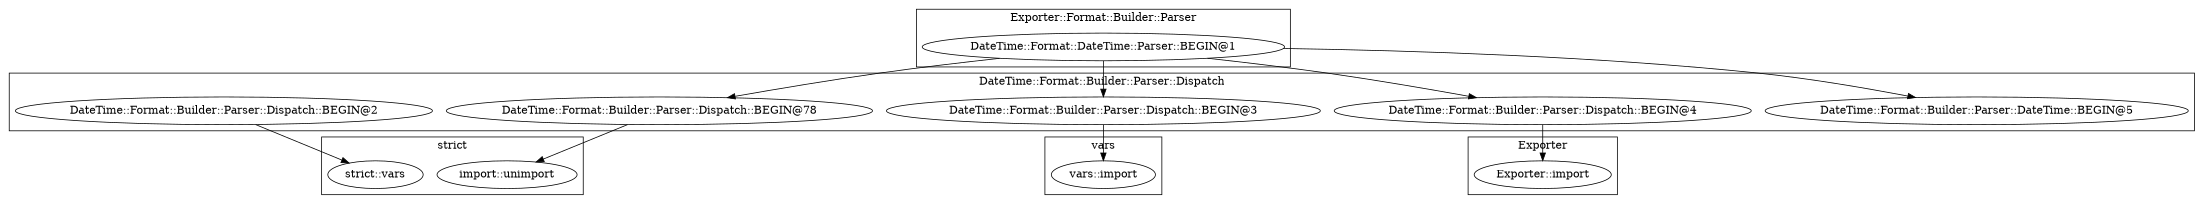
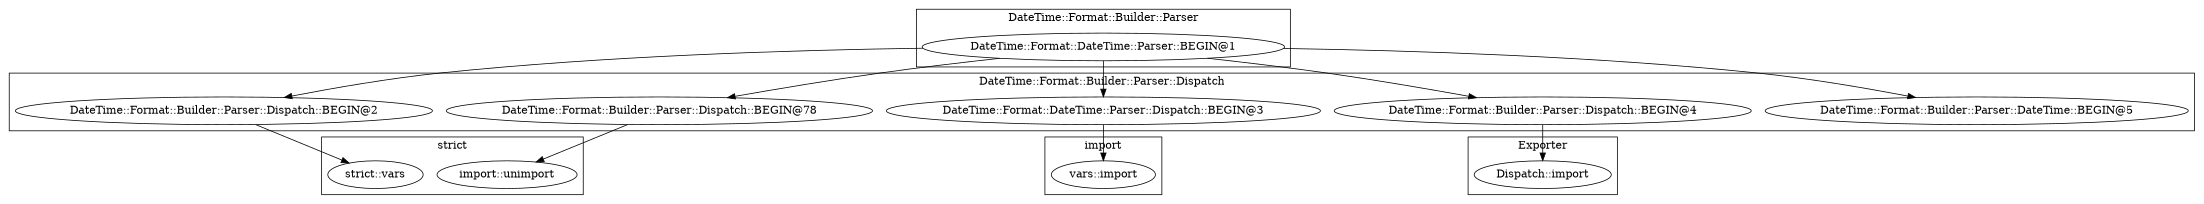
cluster "Exporter::Format::Builder::Parser": label "Exporter::Format::Builder::Parser" -> "DateTime::Format::Builder::Parser"
edge "DateTime::Format::DateTime::Parser::BEGIN@1" -> "DateTime::Format::Builder::Parser::Dispatch::BEGIN@2": added
node "DateTime::Format::Builder::Parser::Dispatch::BEGIN@3": label "DateTime::Format::Builder::Parser::Dispatch::BEGIN@3" -> "DateTime::Format::DateTime::Parser::Dispatch::BEGIN@3"
cluster "vars": label "vars" -> "import"
node "Exporter::import": label "Exporter::import" -> "Dispatch::import"
